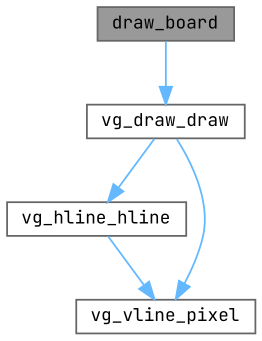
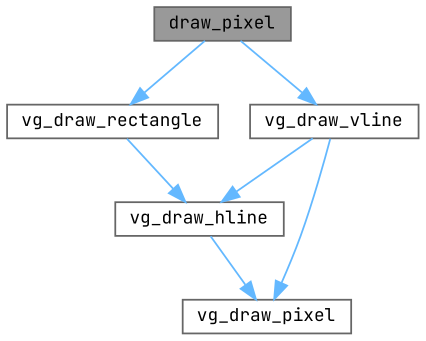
node "draw_board": label "draw_board" -> "draw_pixel"
node "vg_draw_rectangle": added
node "vg_draw_draw": label "vg_draw_draw" -> "vg_draw_vline"
node "vg_hline_hline": label "vg_hline_hline" -> "vg_draw_hline"
node "vg_vline_pixel": label "vg_vline_pixel" -> "vg_draw_pixel"
